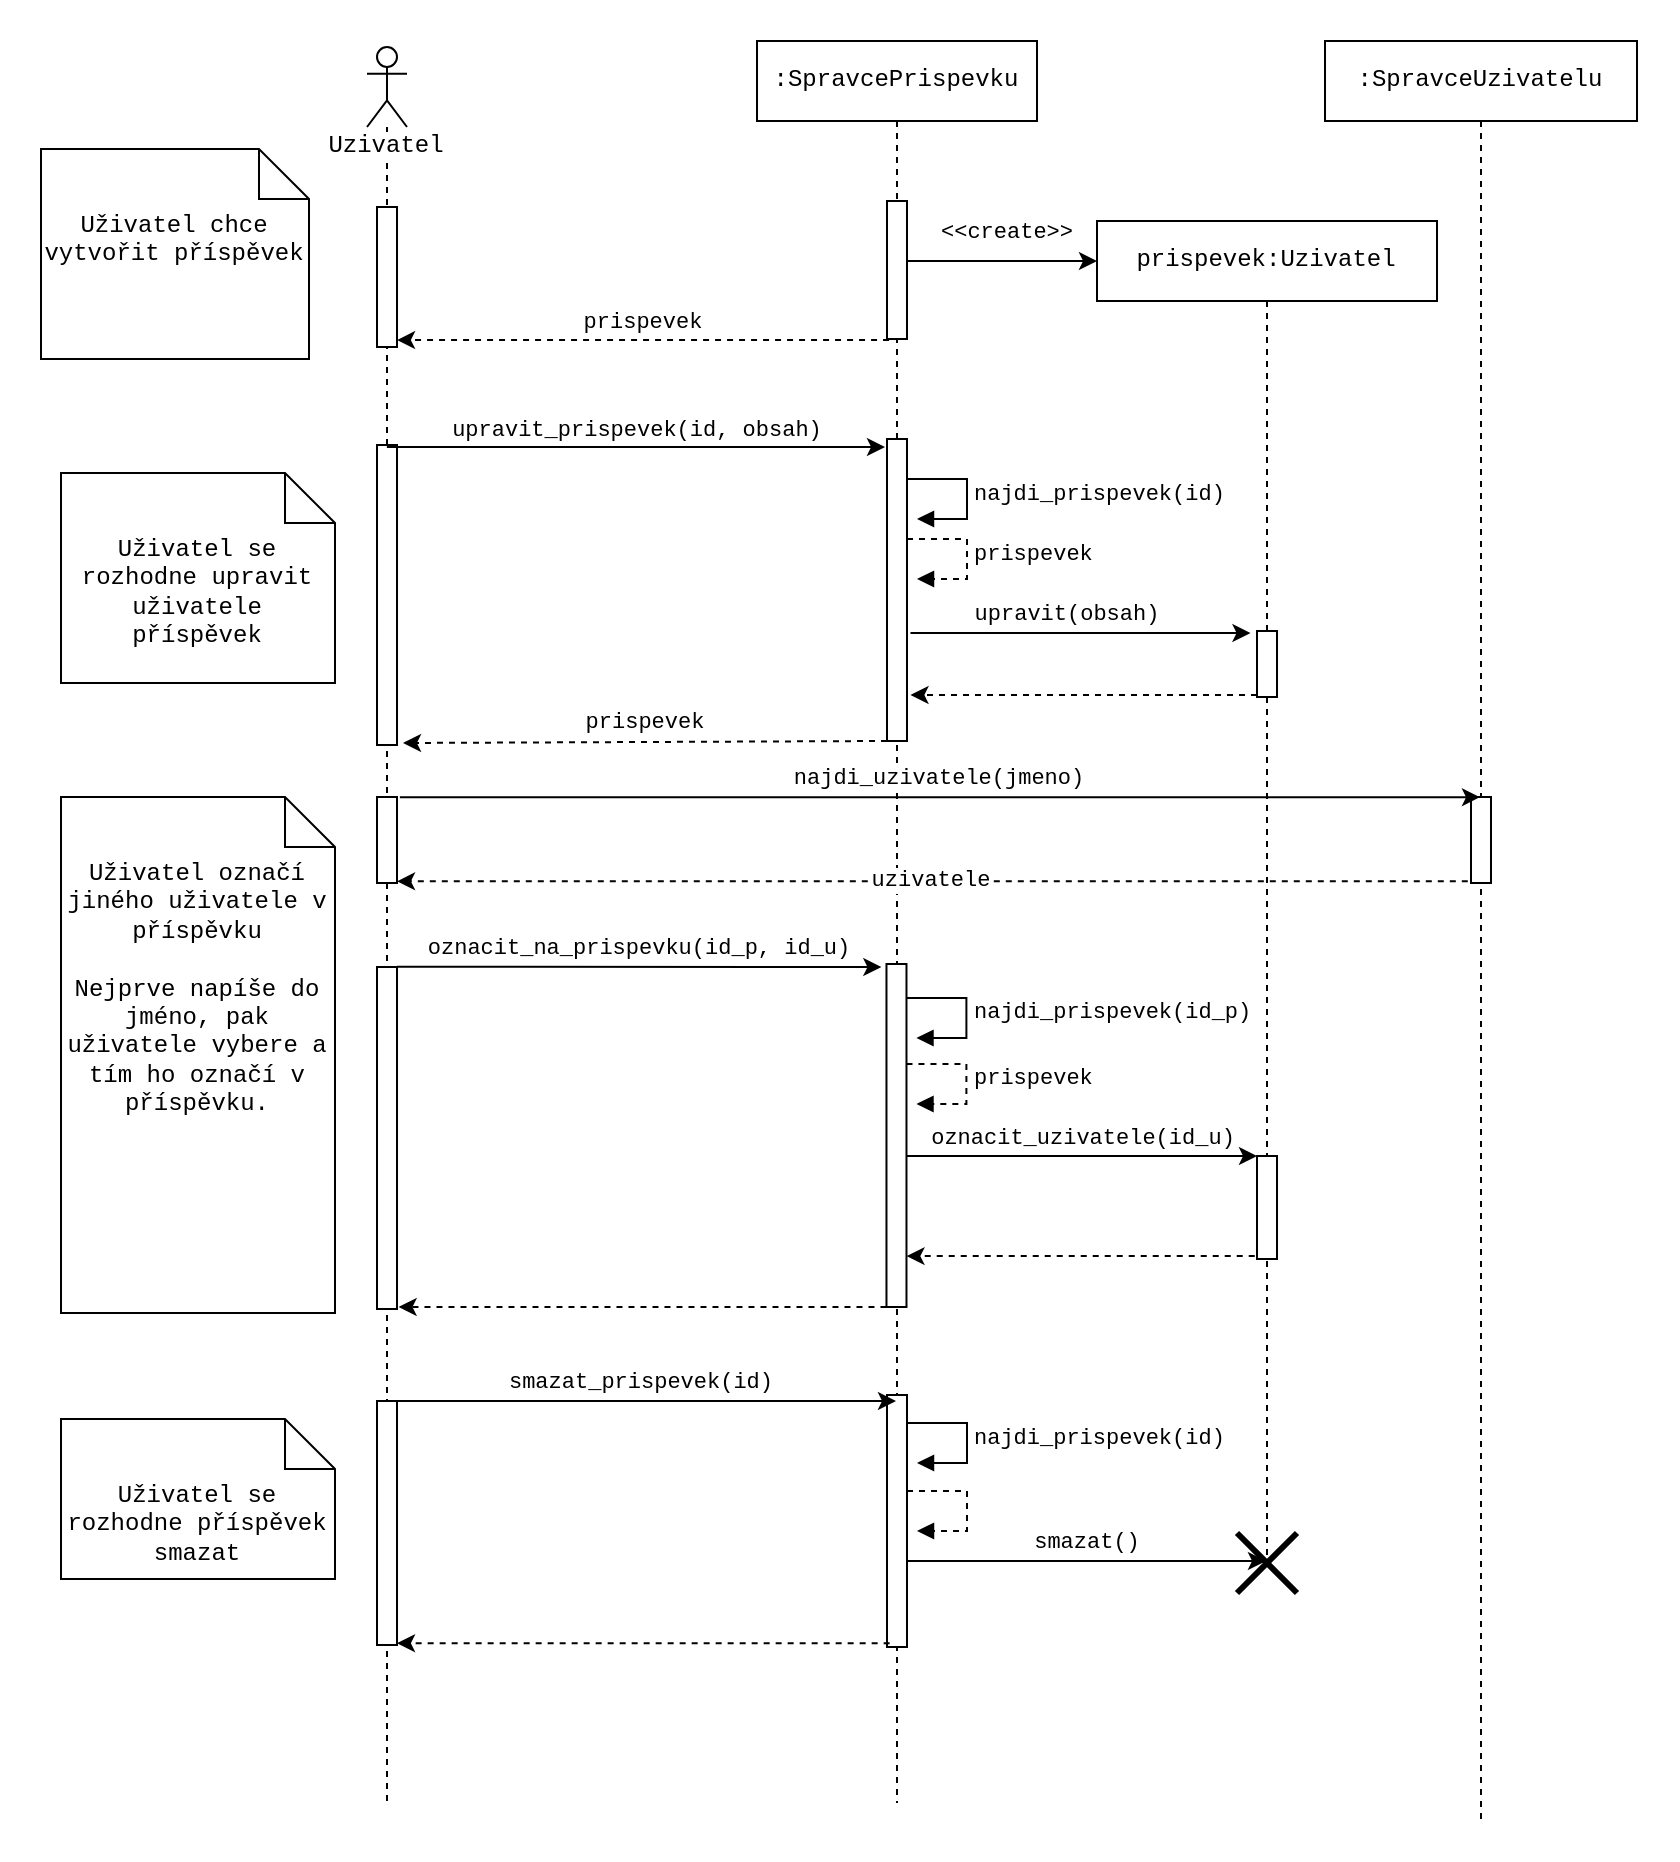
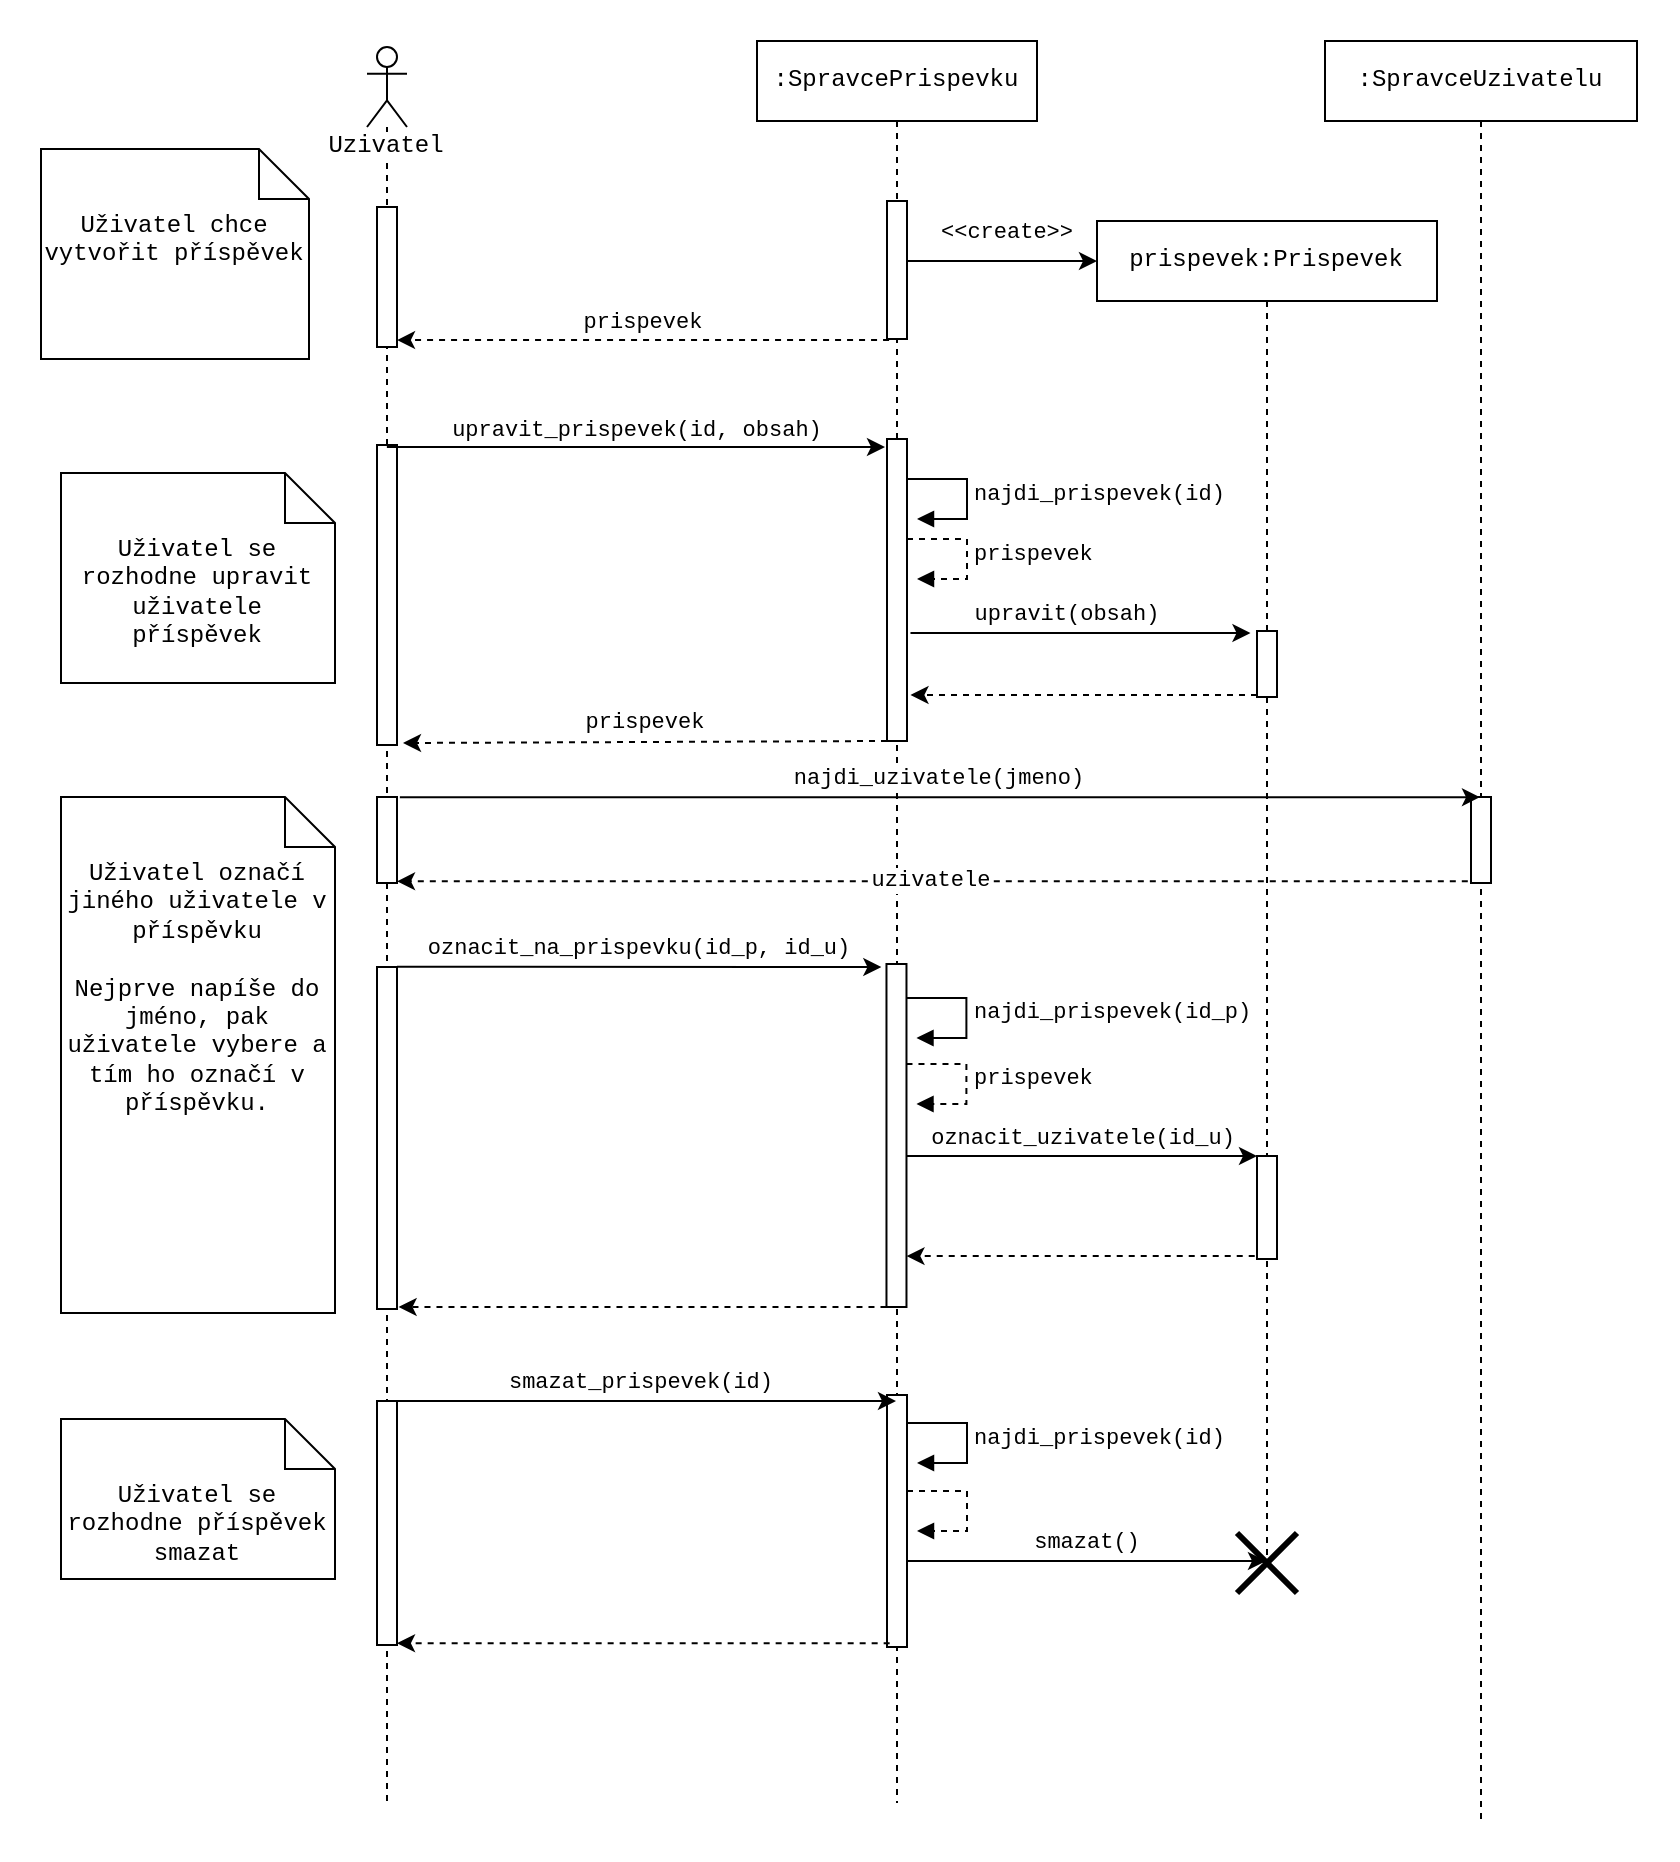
node "prispevek:Uzivatel": label "prispevek:Uzivatel" -> "prispevek:Prispevek"
